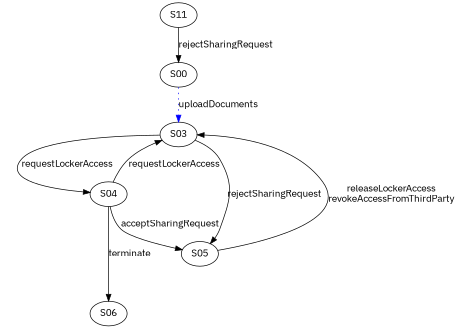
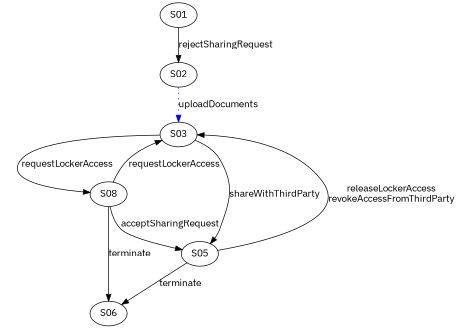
node "S11": label "S11" -> "S01"
node "S00": label "S00" -> "S02"
node "S04": label "S04" -> "S08"
edge "S03" -> "S05": label "rejectSharingRequest" -> "shareWithThirdParty"
edge "S05" -> "S06": added, label "terminate"
